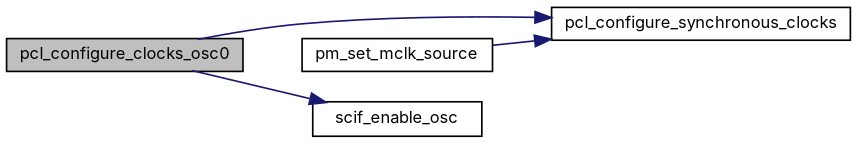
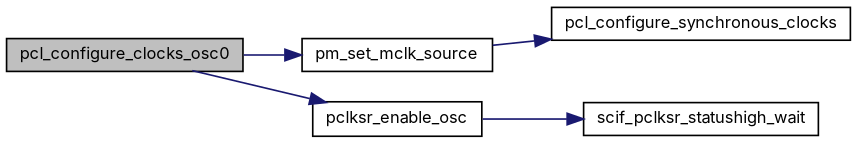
edge "pcl_configure_clocks_osc0" -> "pcl_configure_synchronous_clocks": now "pcl_configure_clocks_osc0" -> "pm_set_mclk_source"
node "scif_enable_osc": label "scif_enable_osc" -> "pclksr_enable_osc"
node "scif_pclksr_statushigh_wait": added
